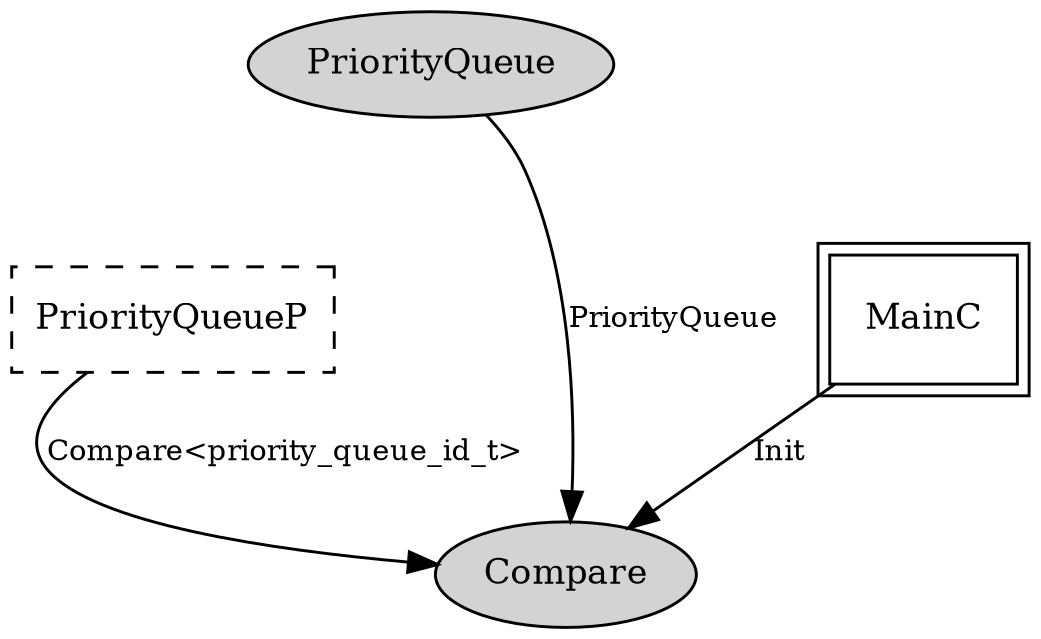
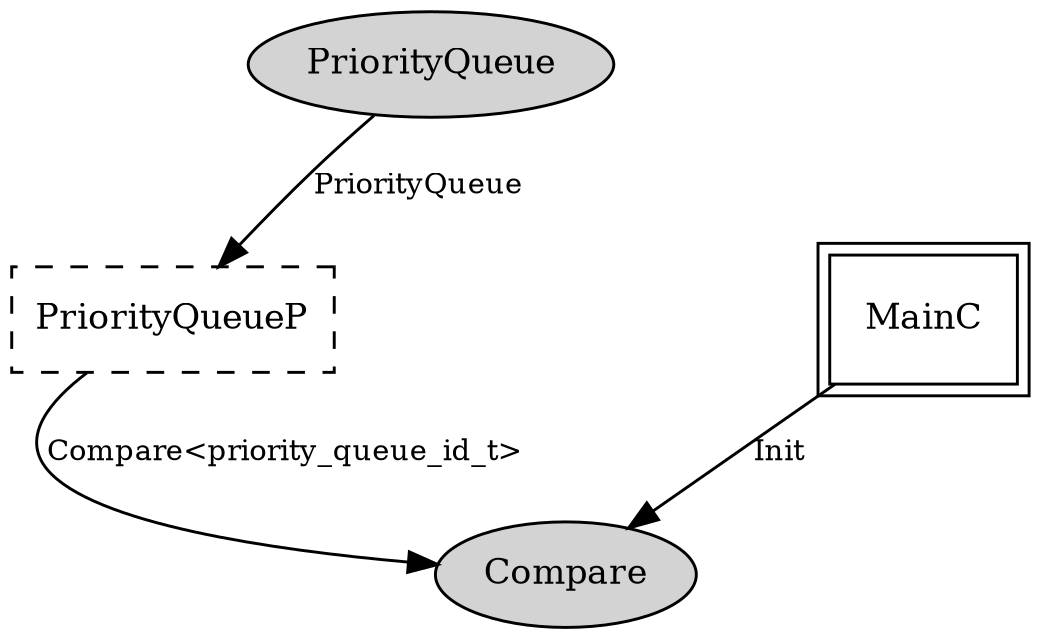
edge "PriorityQueue" -> "Compare": now "PriorityQueue" -> "PriorityQueueP"
